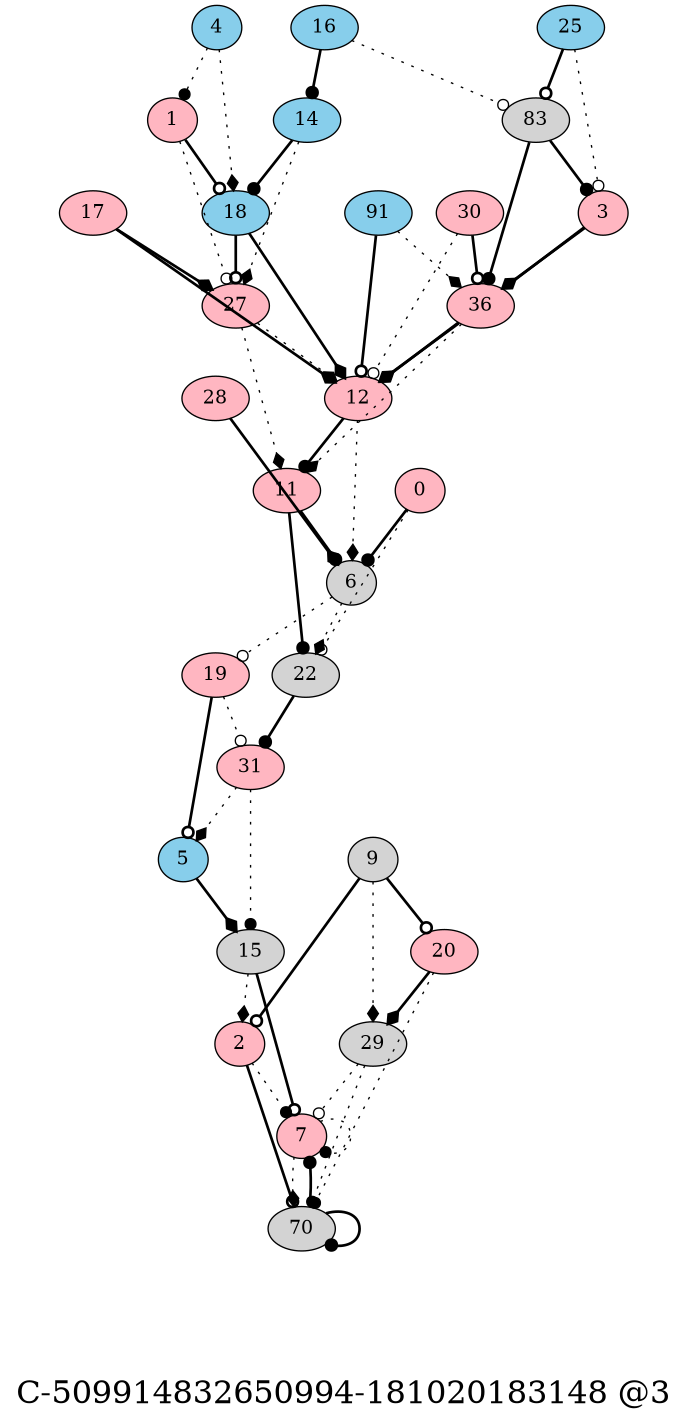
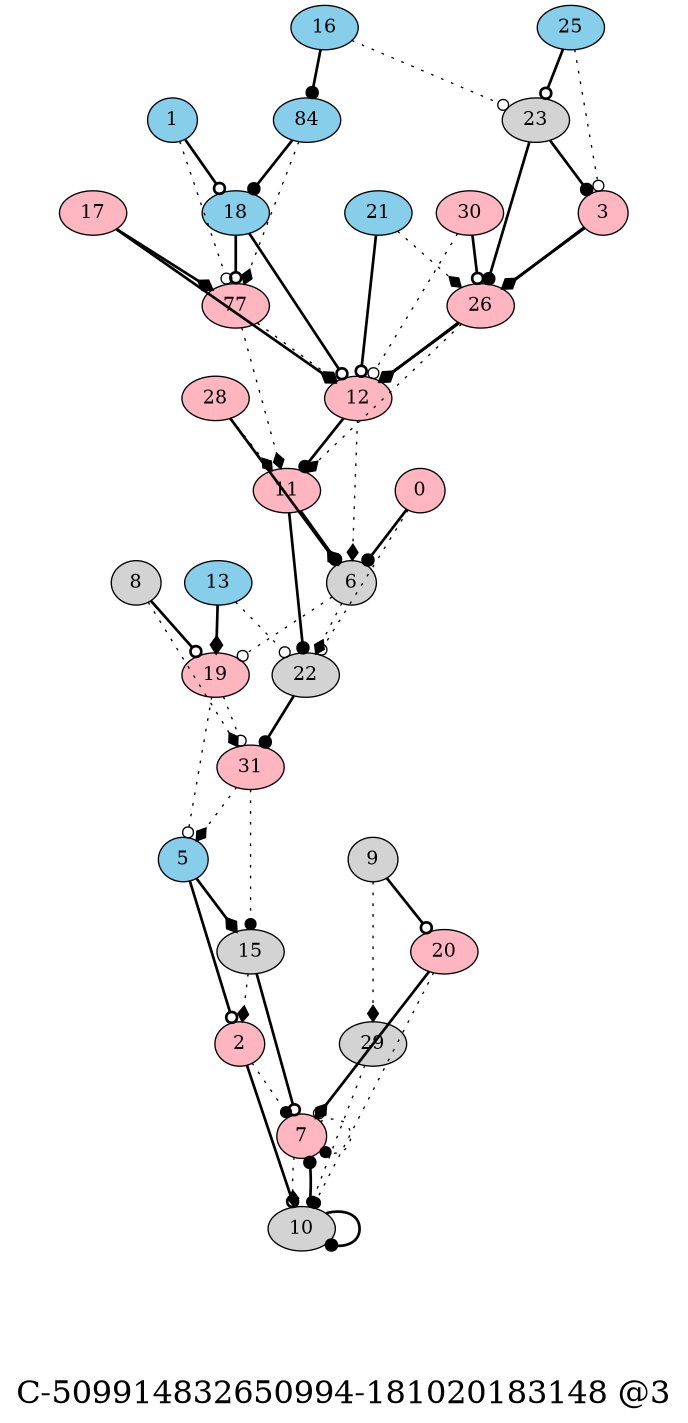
node "4": removed
node "1": fillcolor lightpink -> skyblue
node "14": label "14" -> "84"
node "83": label "83" -> "23"
node "91": label "91" -> "21"
edge "18" -> "12": arrowhead diamond -> odot
node "27": label "27" -> "77"
node "36": label "36" -> "26"
edge "28" -> "11": added
node "8": added
node "13": added
edge "19" -> "5": style bold -> dotted
edge "9" -> "2": now "5" -> "2"
edge "20" -> "29": now "20" -> "7"
node "70": label "70" -> "10"
